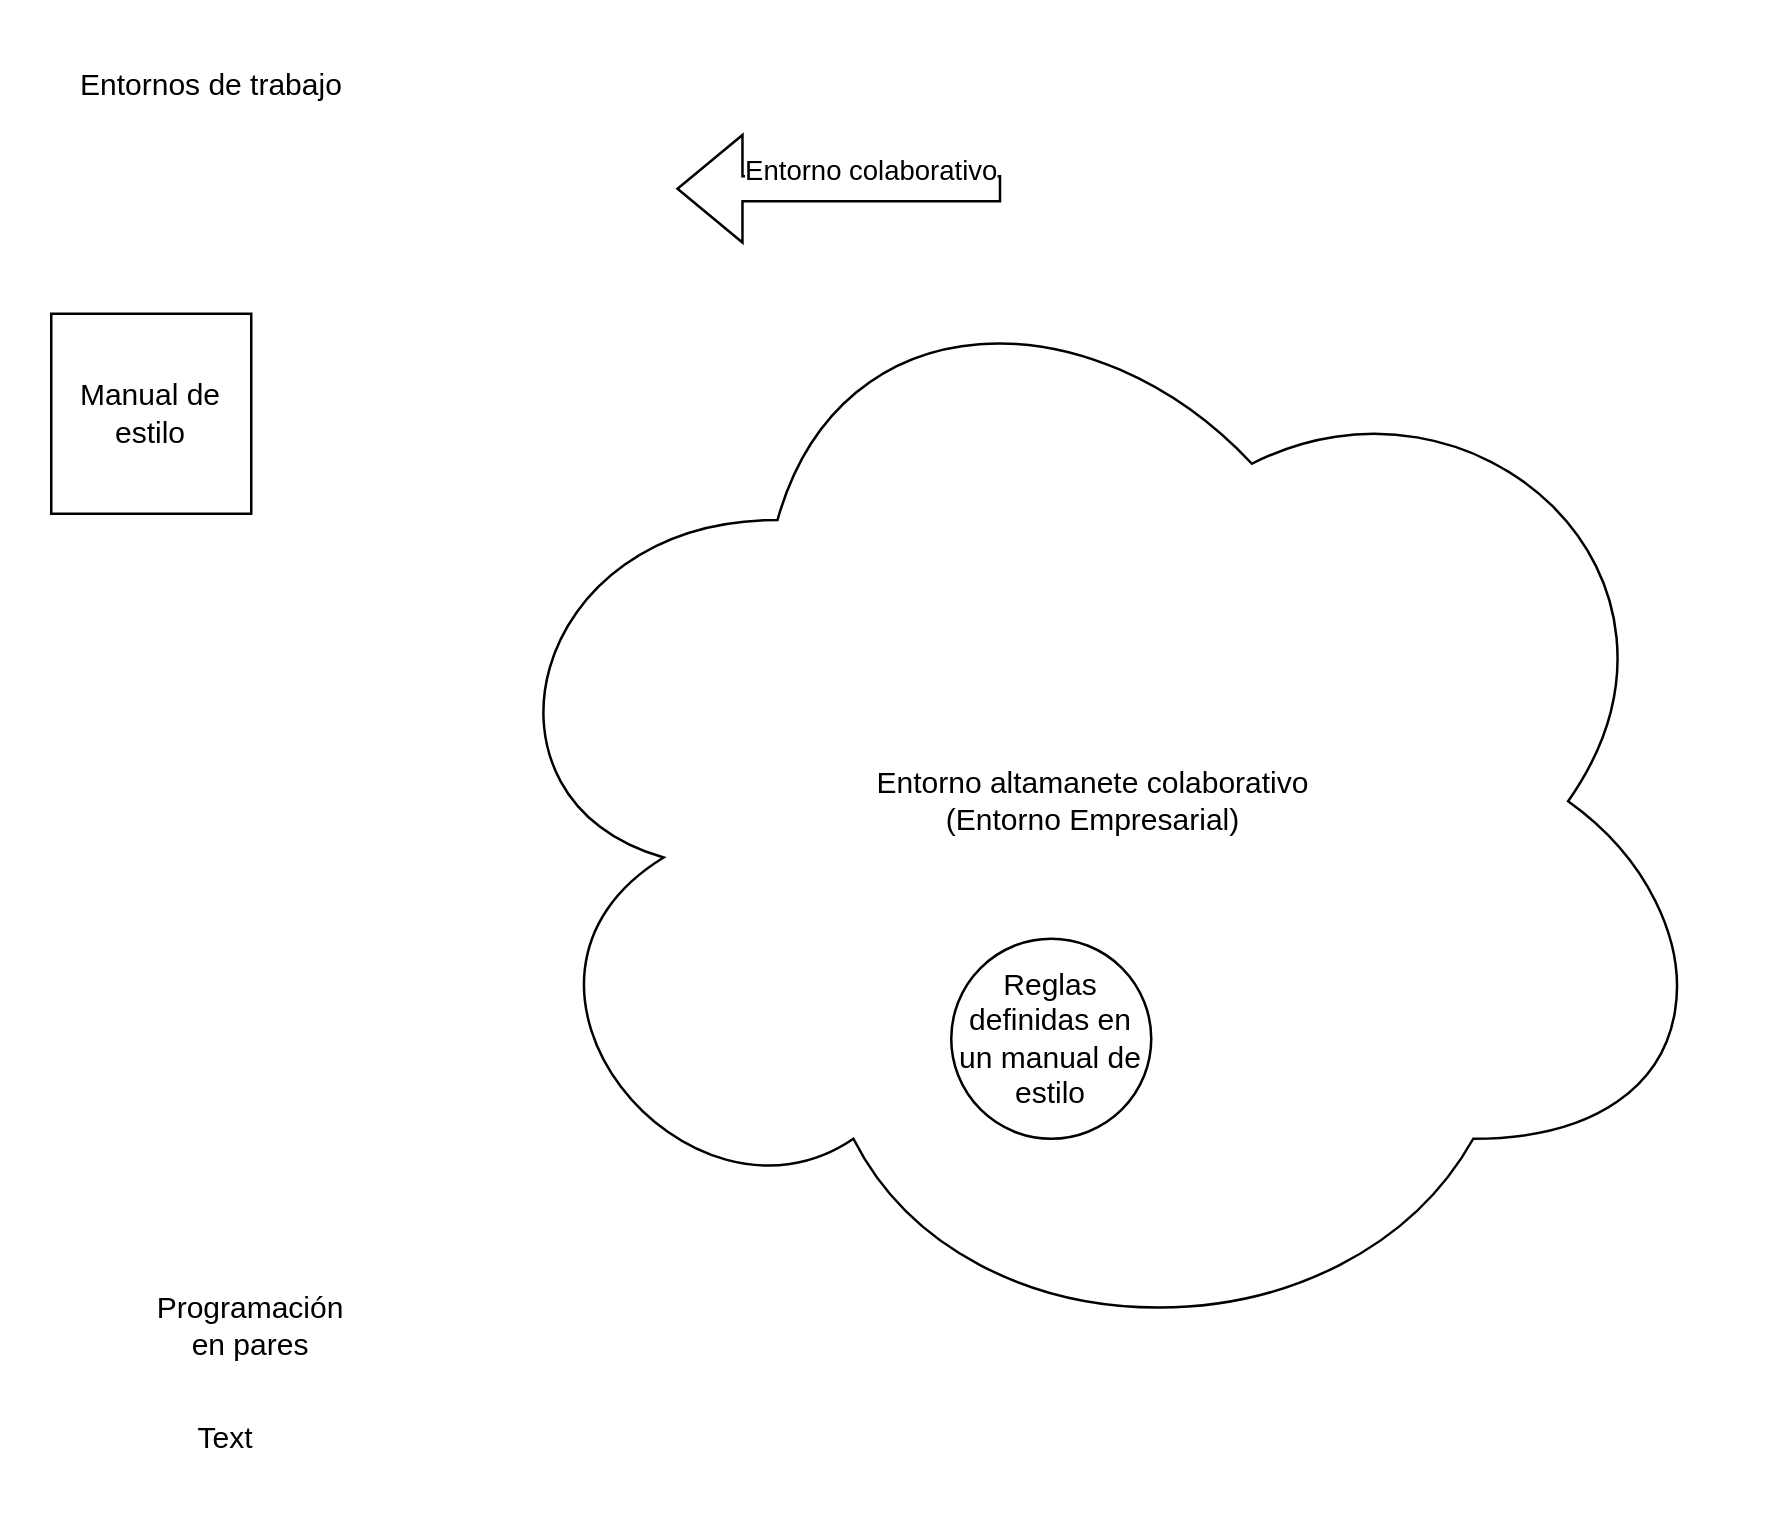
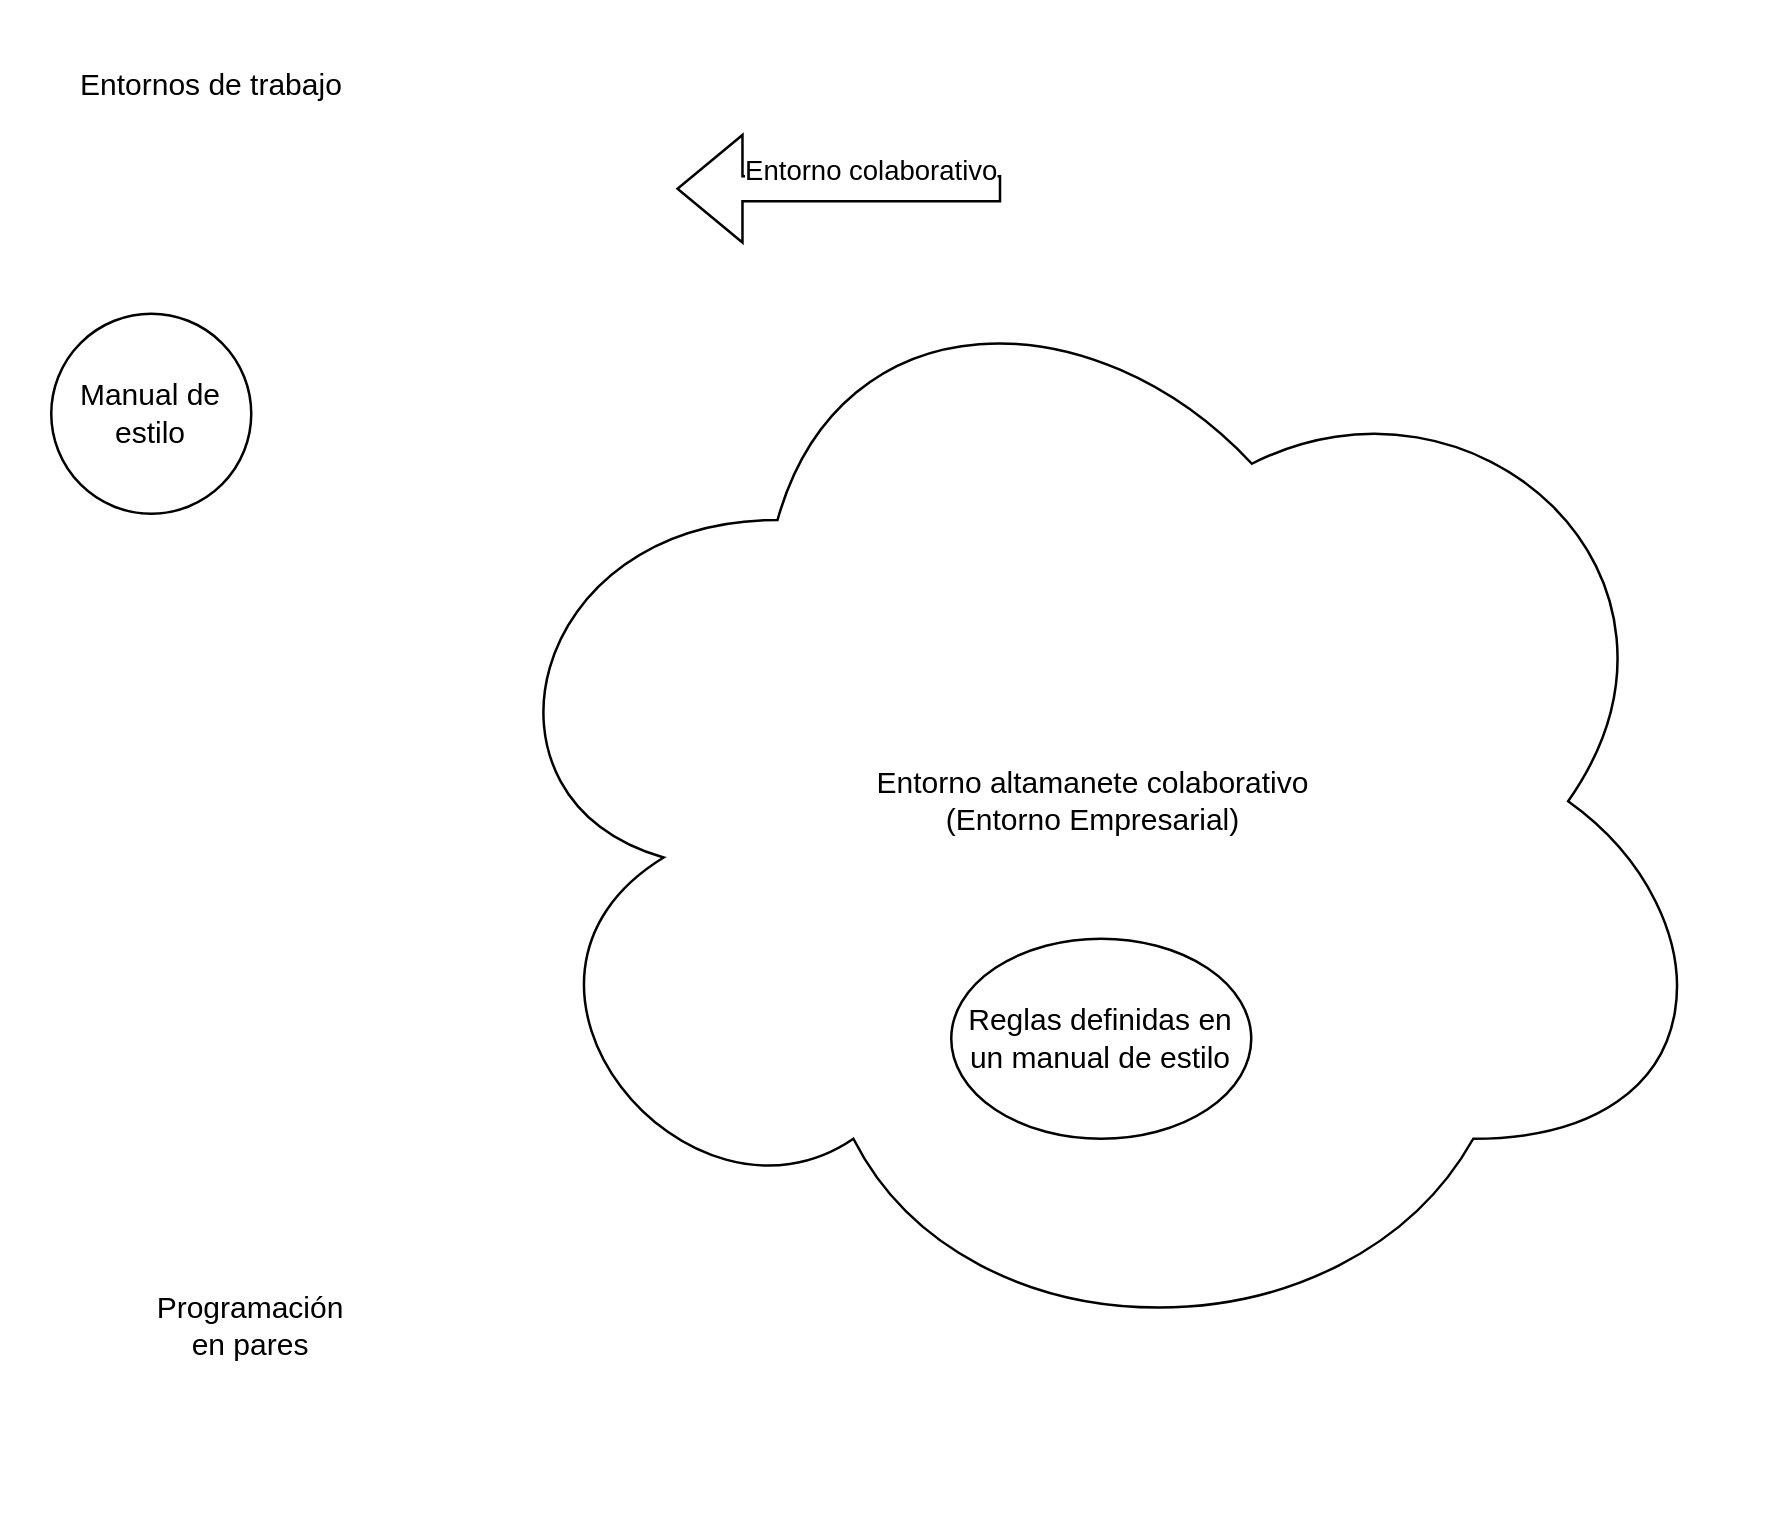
node "Manual de estilo": shape rectangle -> ellipse
node "Reglas definidas en un manual de estilo": size 200x200 -> 300x200
node "Text": removed
